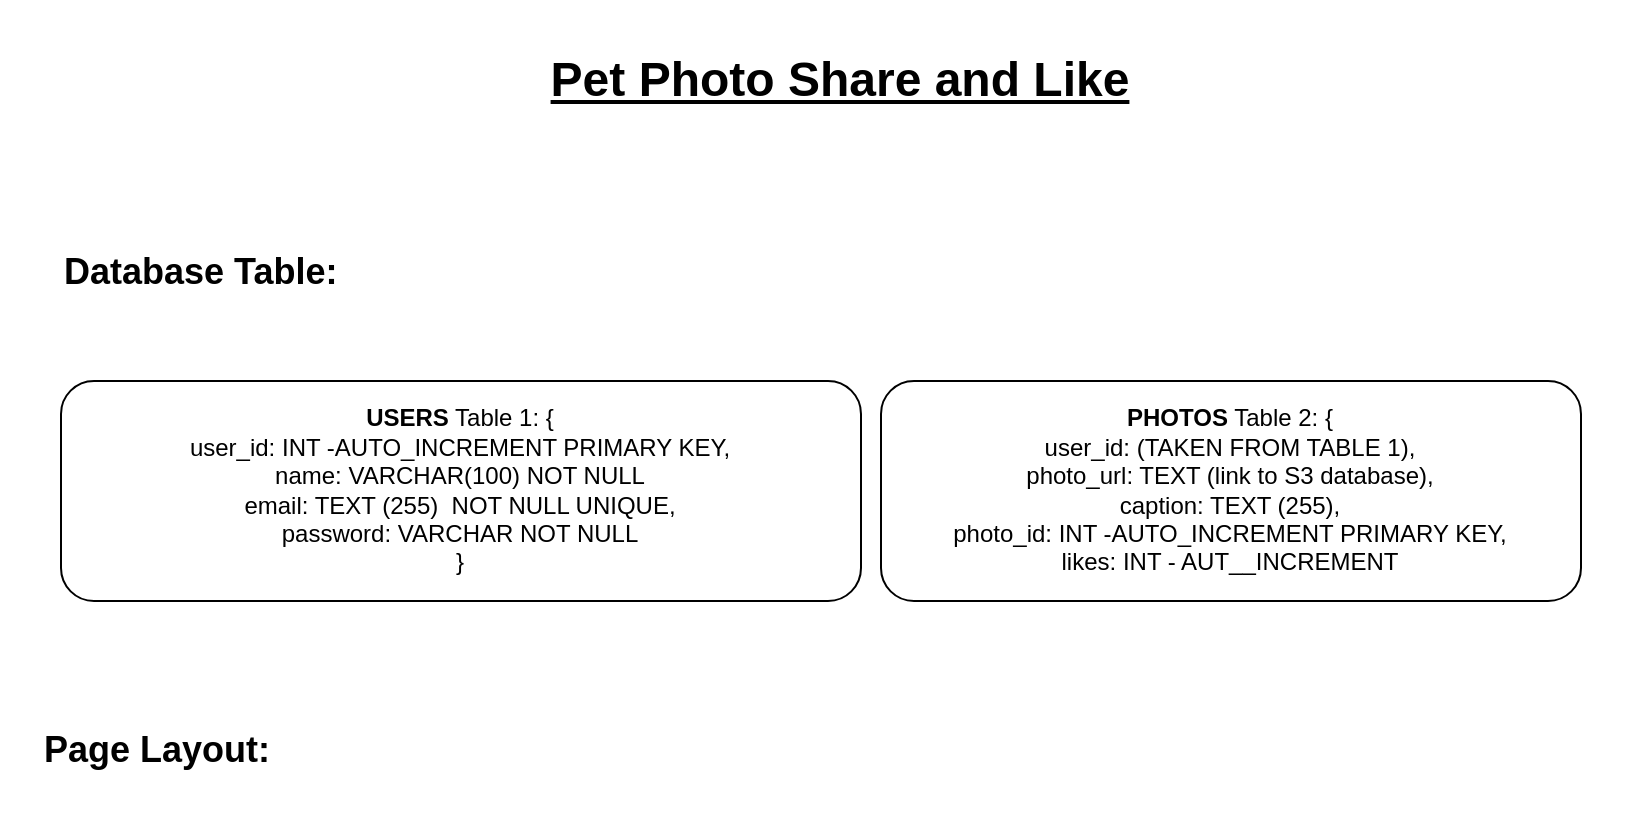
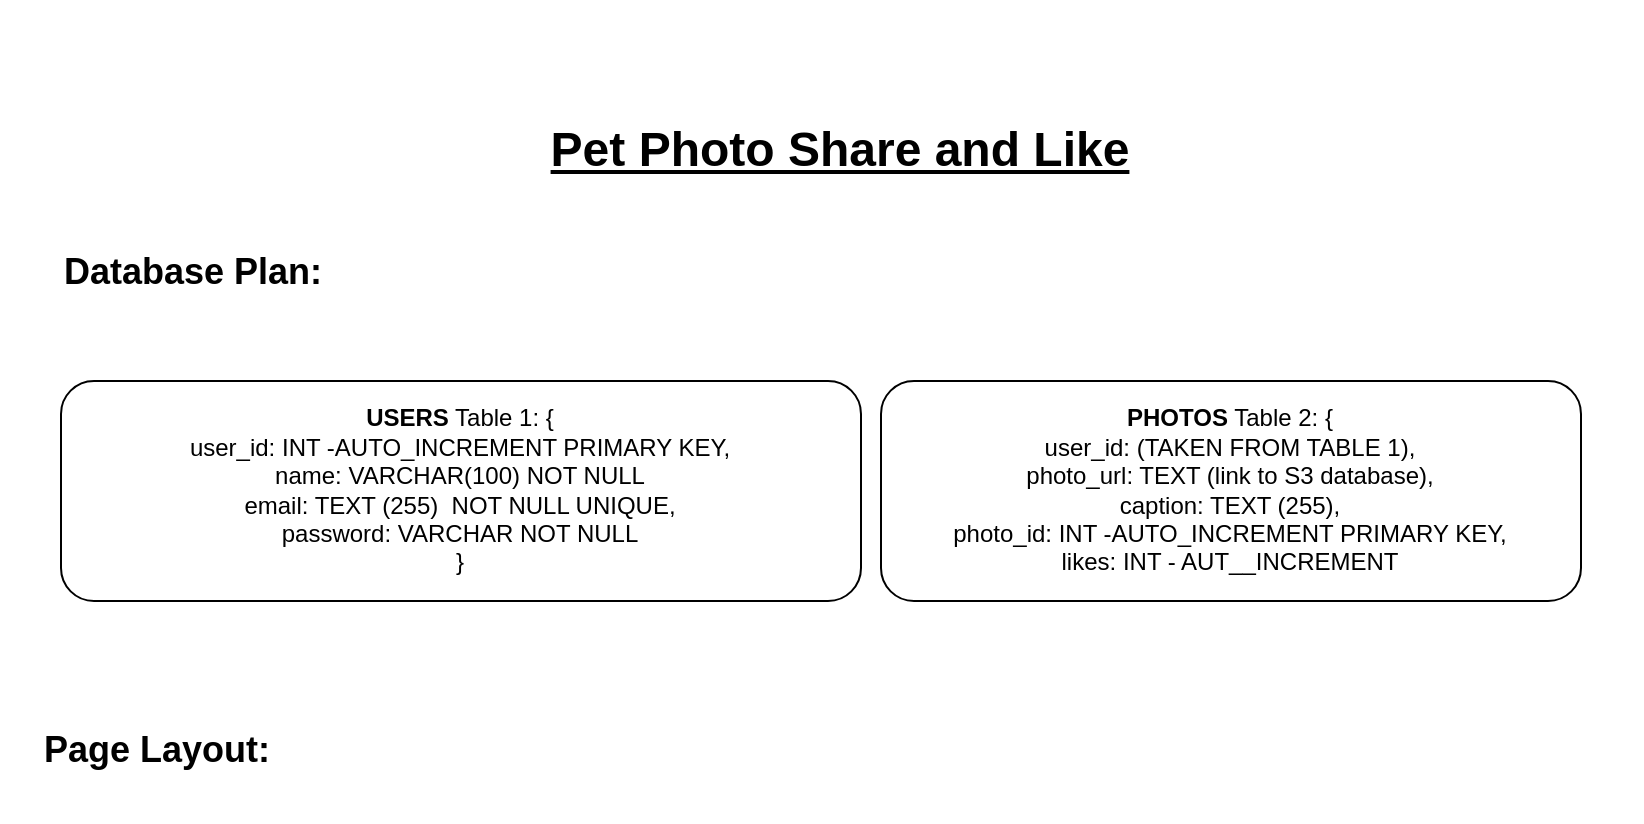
node "Pet Photo Share and Like": moved (841, 91) -> (841, 161)
node "Database Table:": label "Database Table:" -> "Database Plan:"
